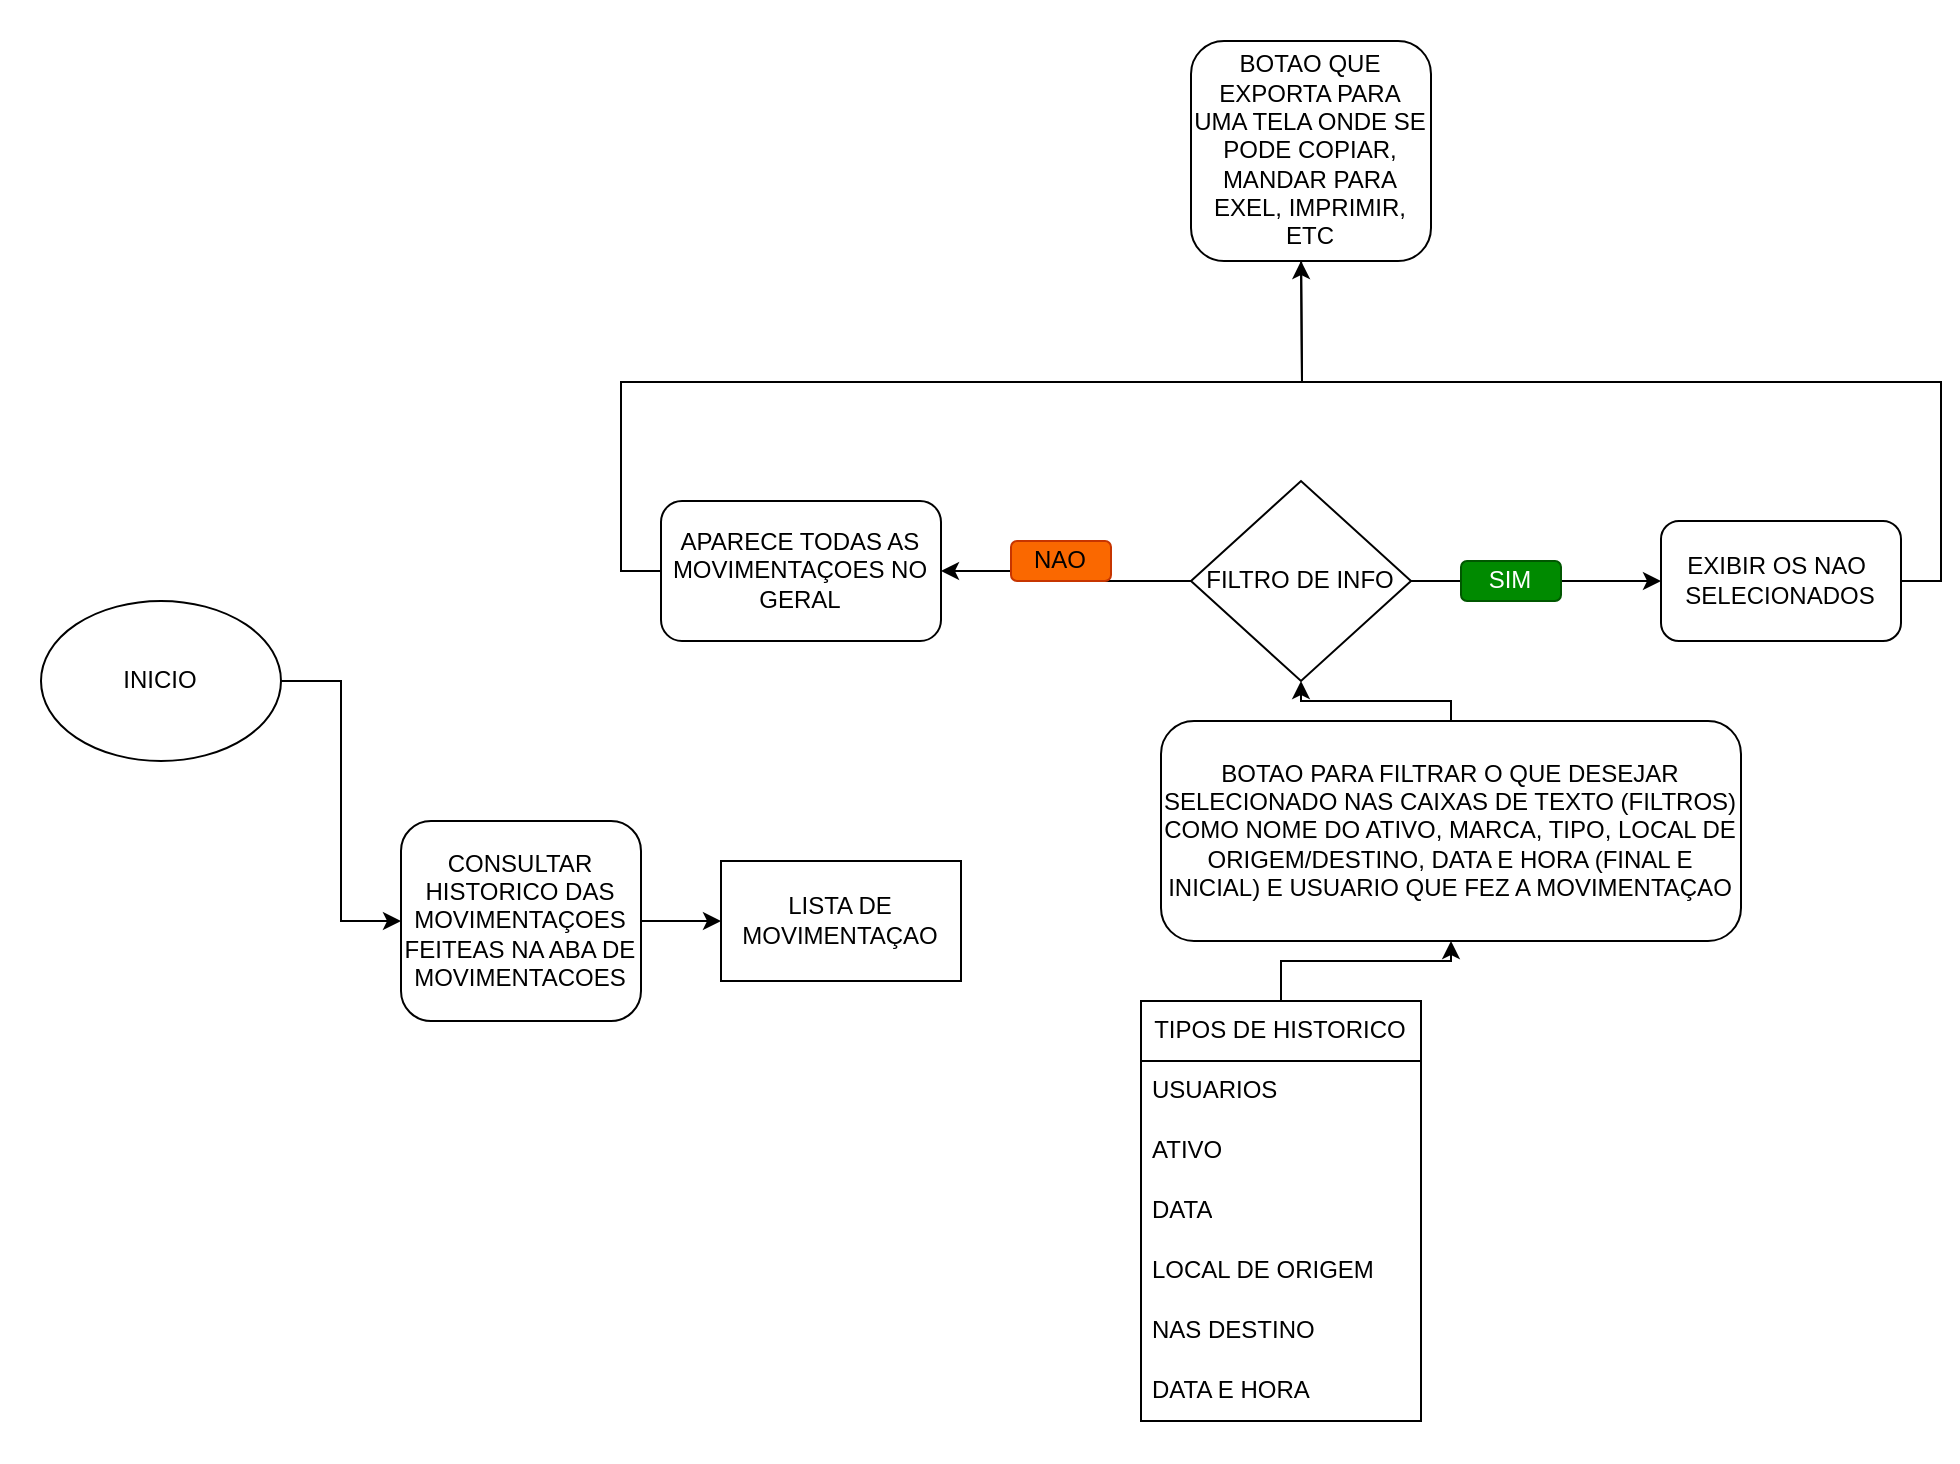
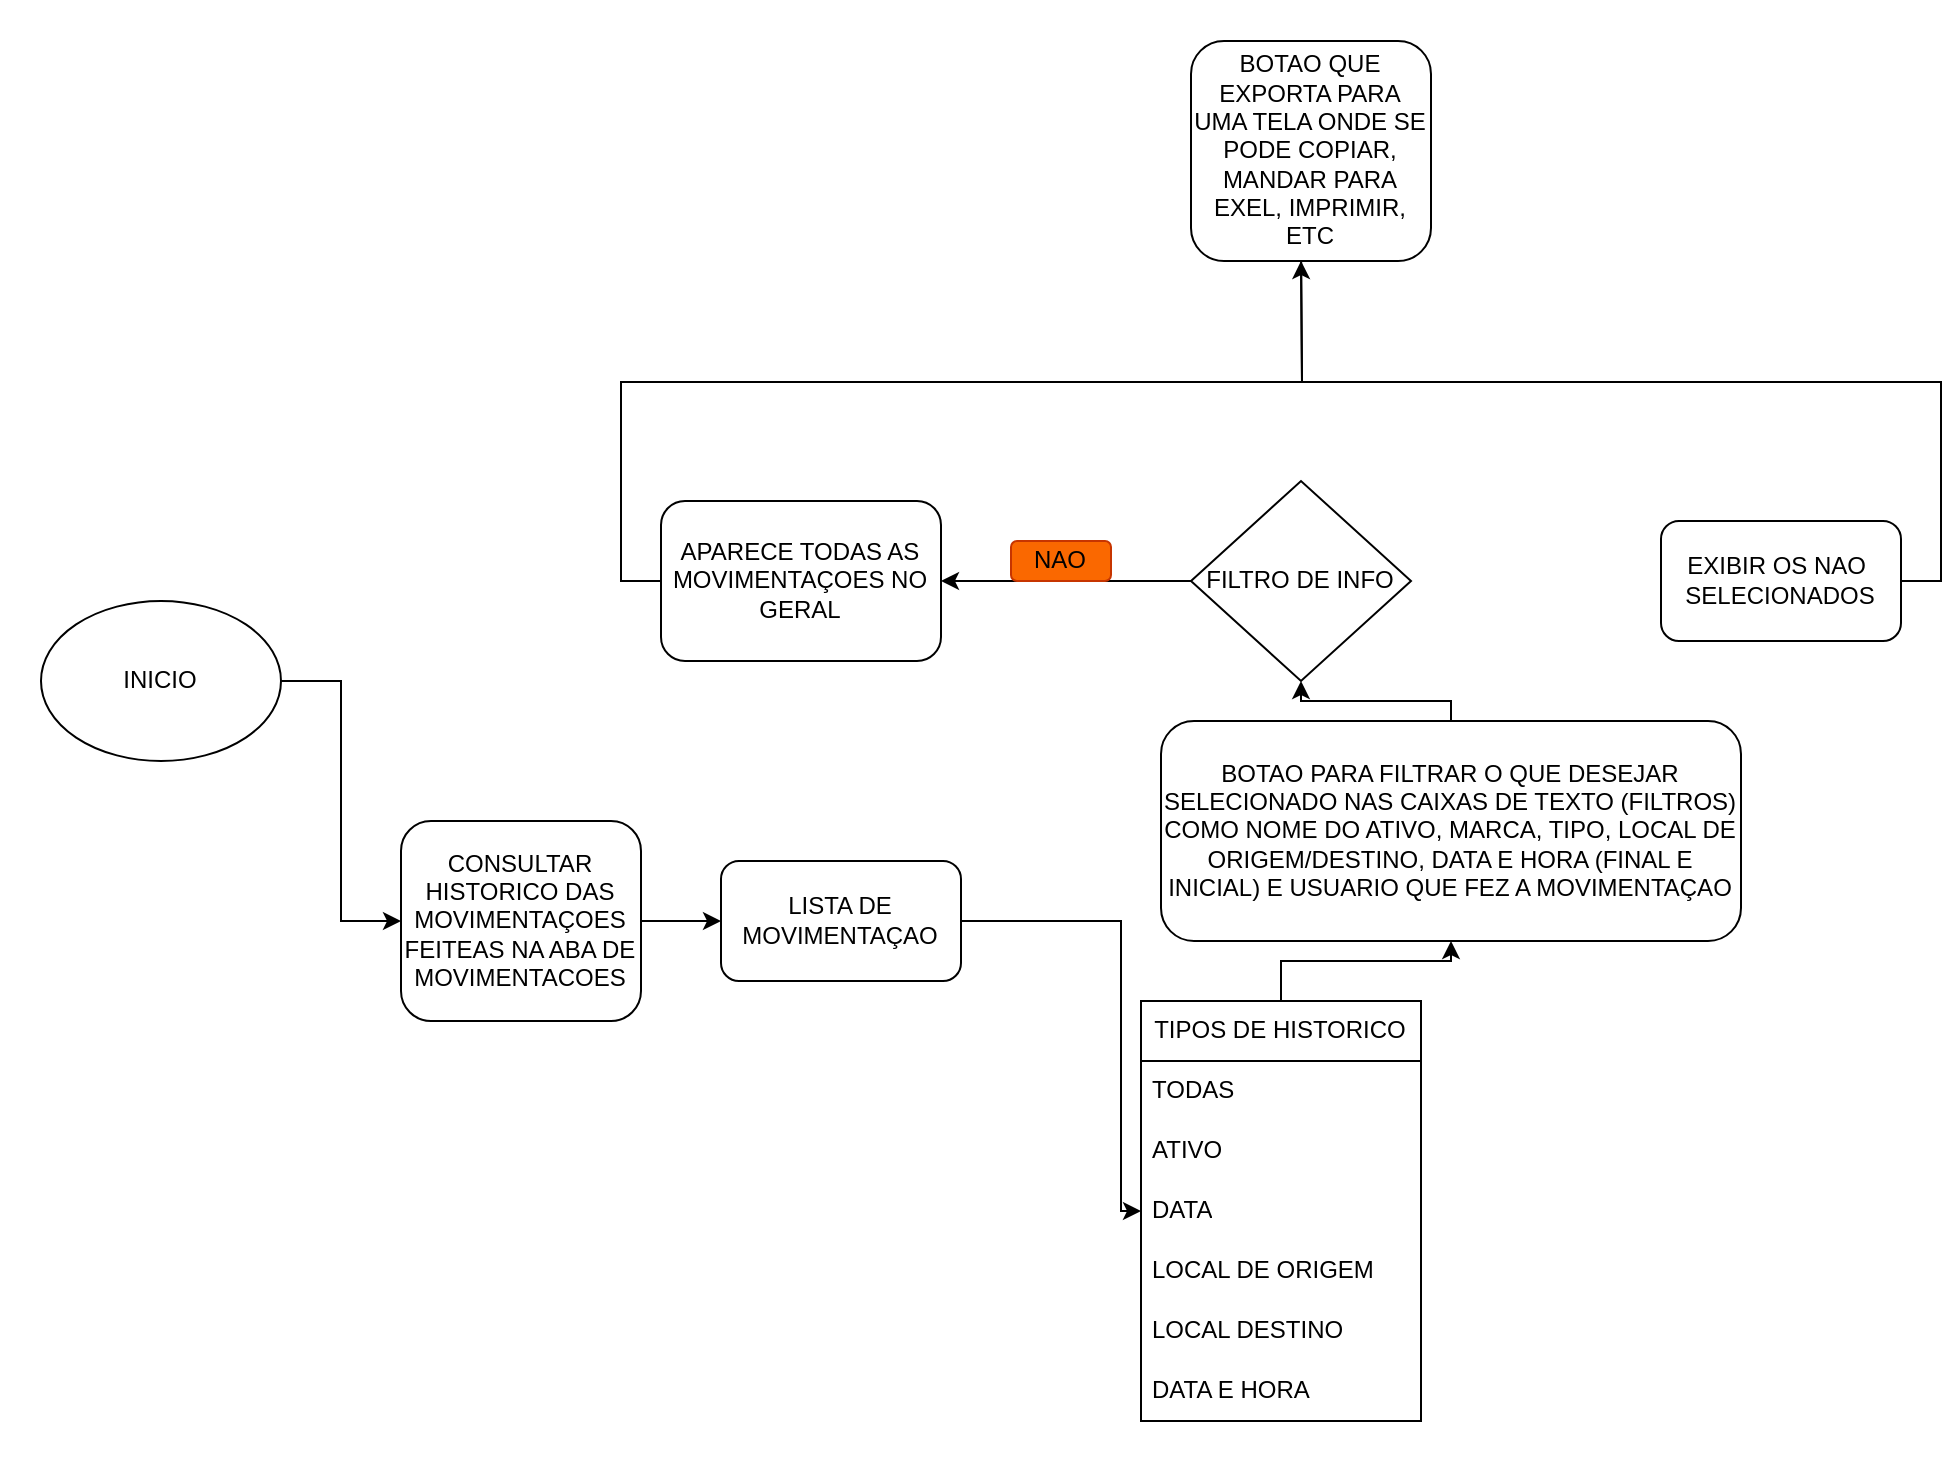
node "APARECE TODAS AS MOVIMENTAÇOES NO GERAL": size 280x140 -> 280x160
node "SIM": removed
edge "FILTRO DE INFO" -> "EXIBIR OS NAO SELECIONADOS": removed
node "LISTA DE MOVIMENTAÇAO": shape rectangle -> rounded rectangle
edge "LISTA DE MOVIMENTAÇAO" -> "TIPOS DE HISTORICO": added
node "USUARIOS": label "USUARIOS" -> "TODAS"
node "NAS DESTINO": label "NAS DESTINO" -> "LOCAL DESTINO"
